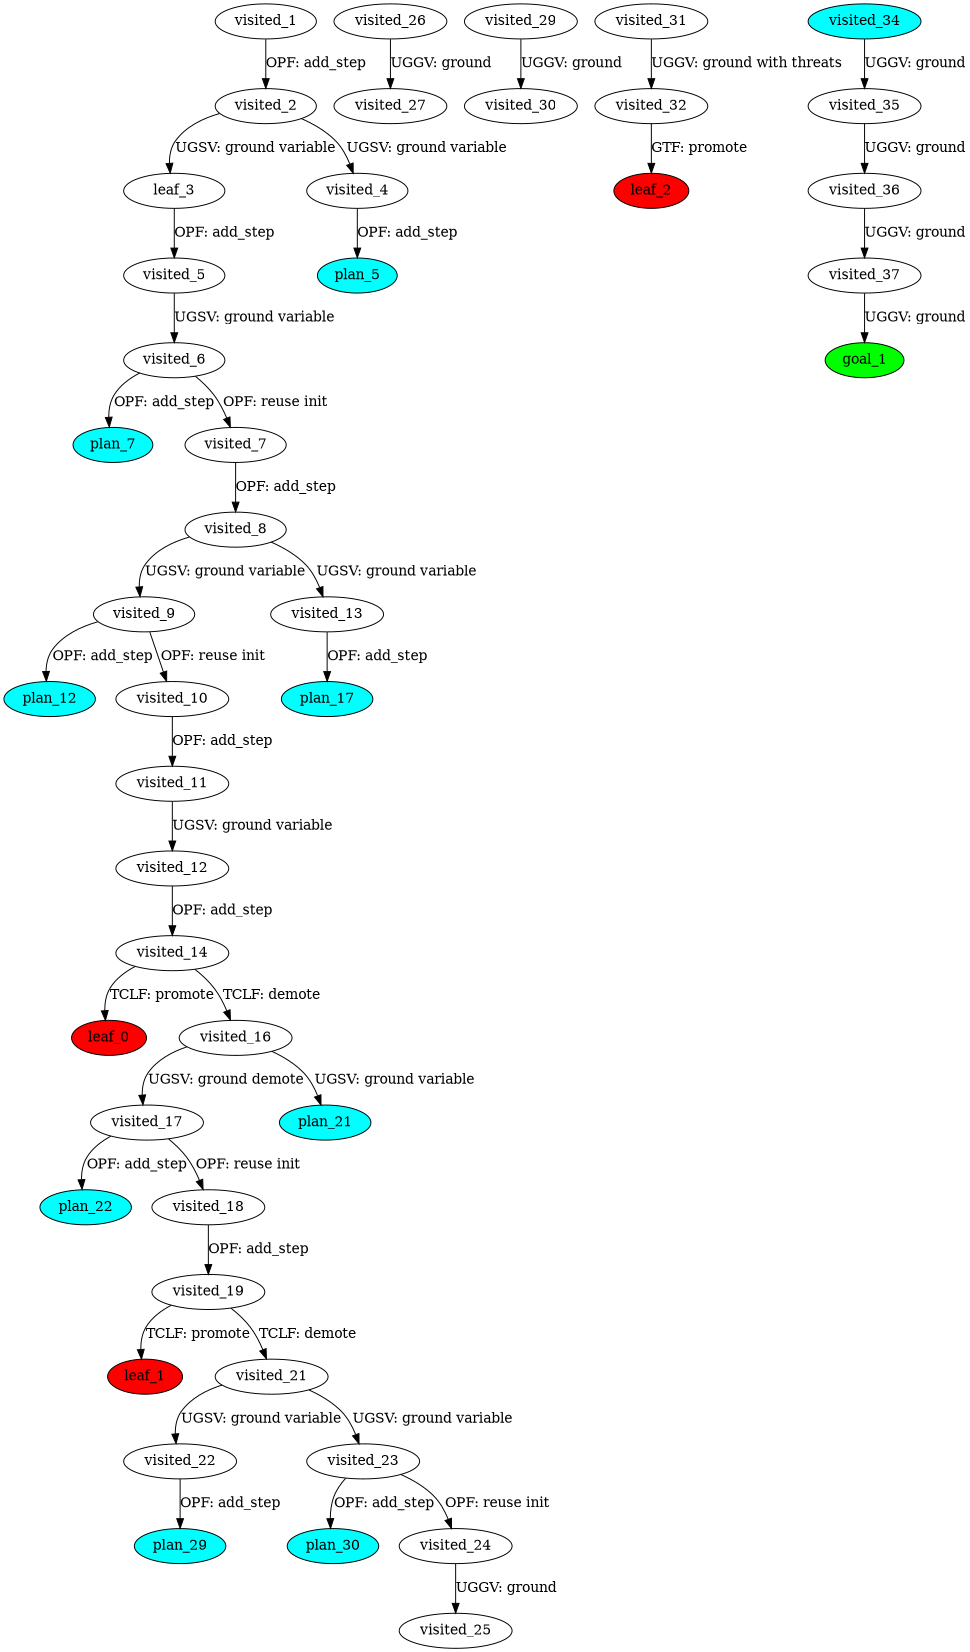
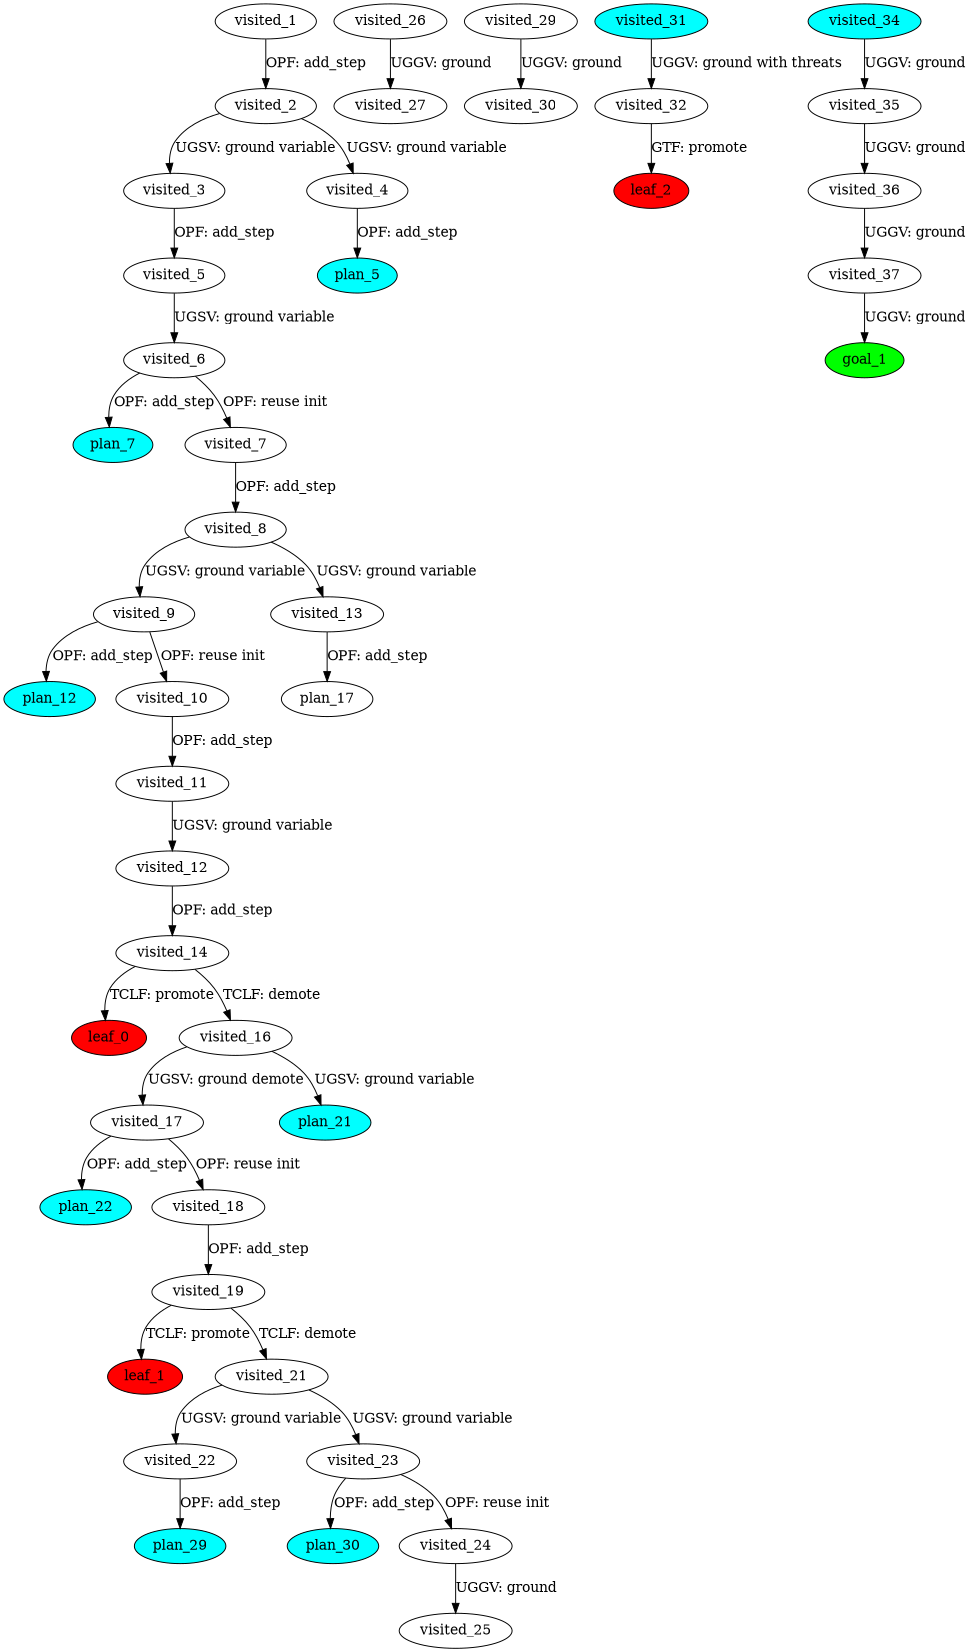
node "visited_31": fillcolor white -> cyan
node "leaf_3": label "leaf_3" -> "visited_3"
node "plan_17": fillcolor cyan -> white
